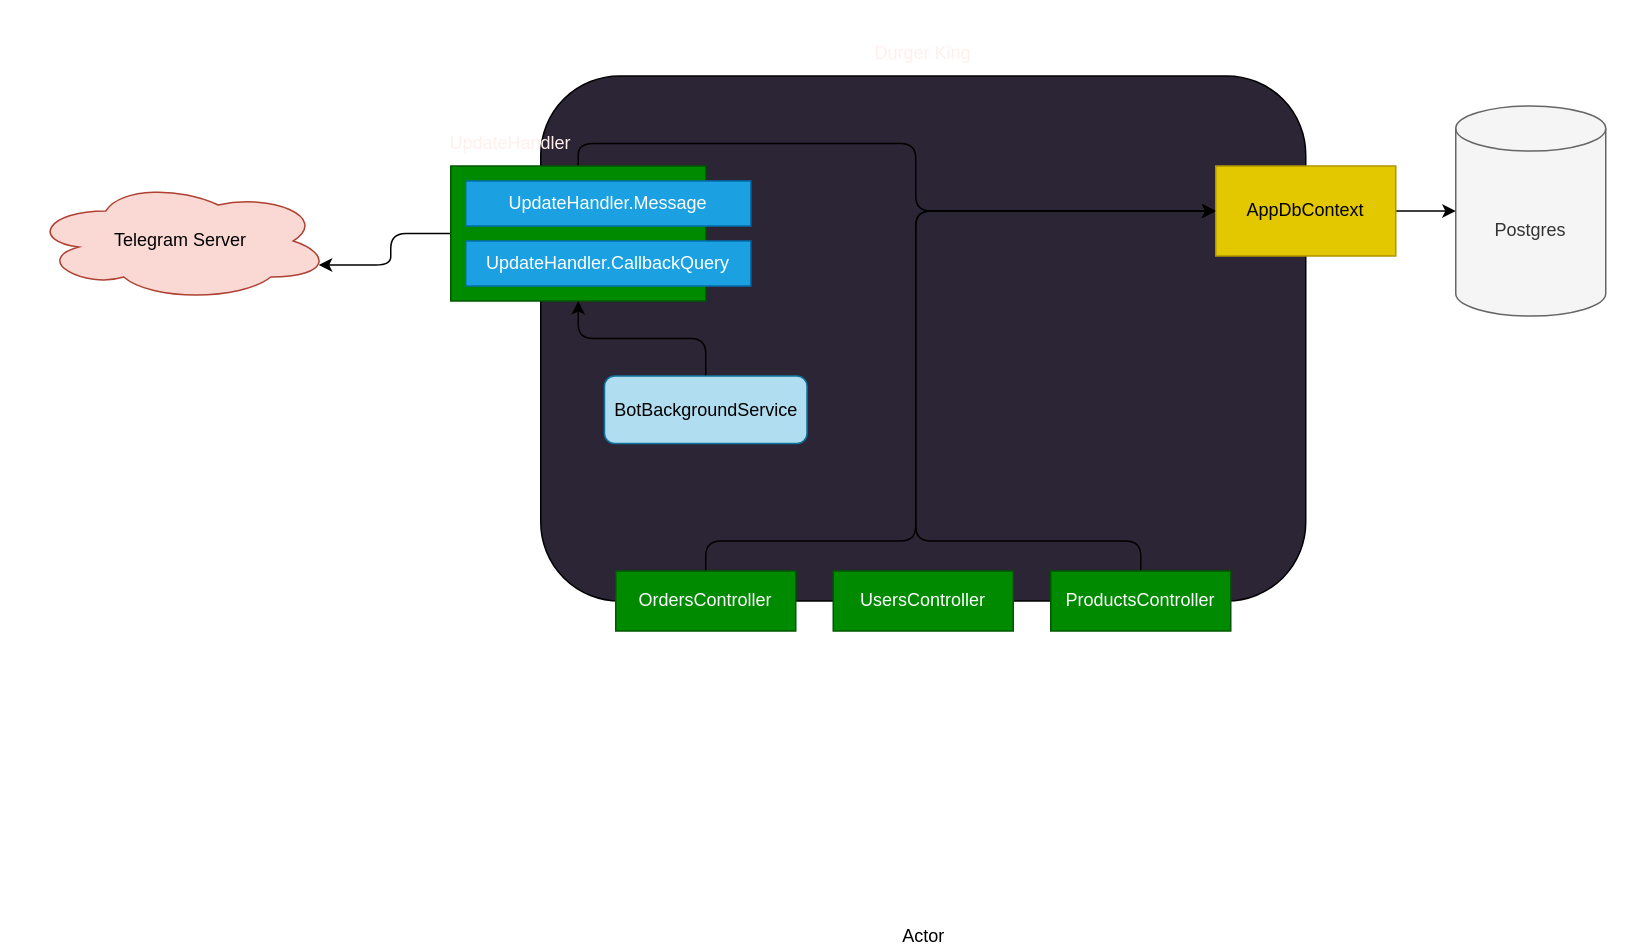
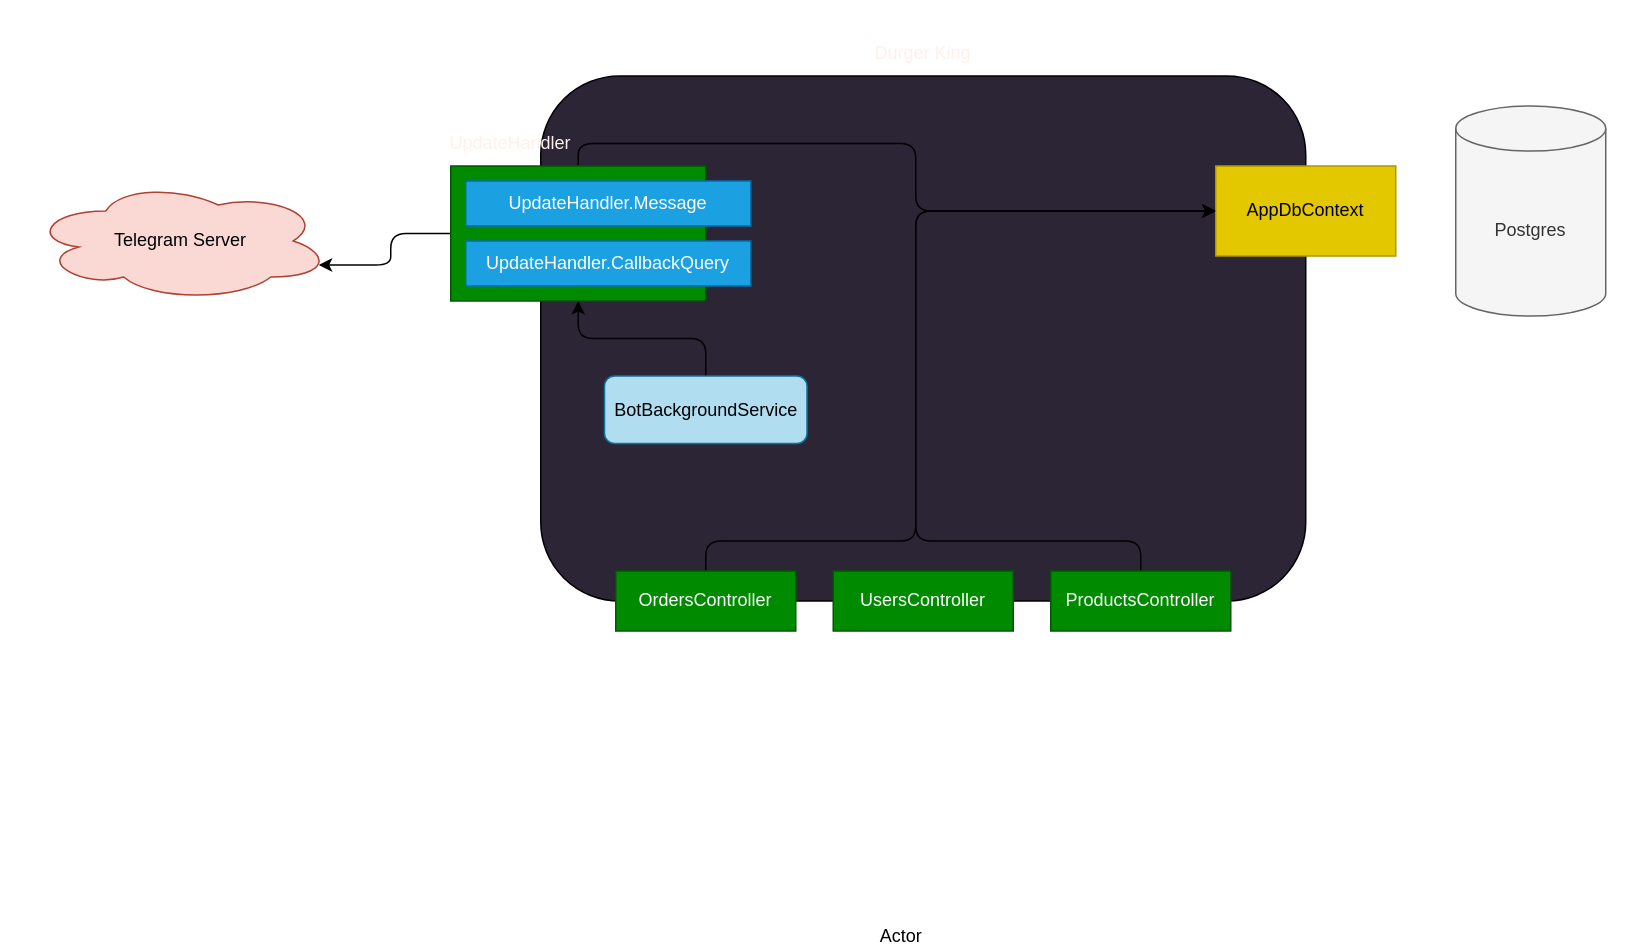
edge "AppDbContext" -> "Postgres": removed
node "Actor": moved (923, 871) -> (901, 871)
